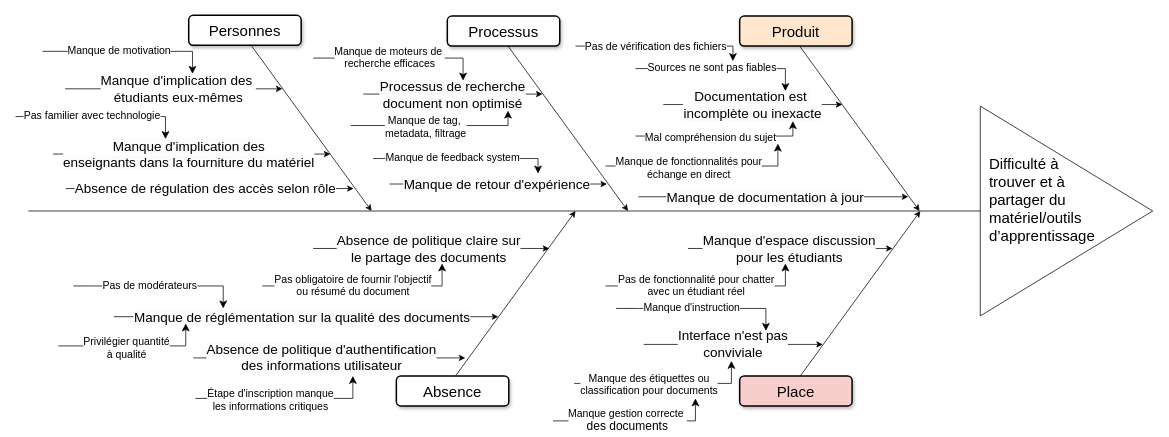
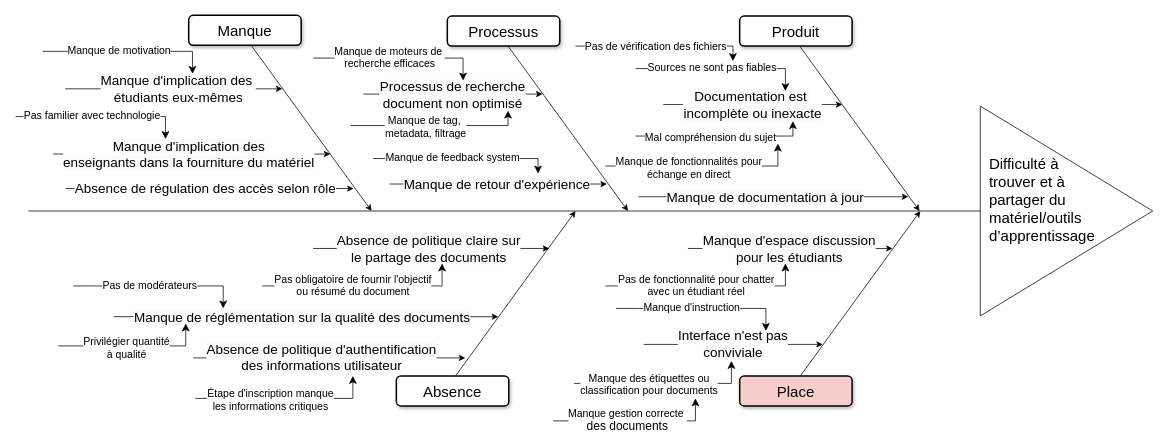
node "Personnes": label "Personnes" -> "Manque"
node "Produit": fillcolor #ffe6cc -> #ffffff
